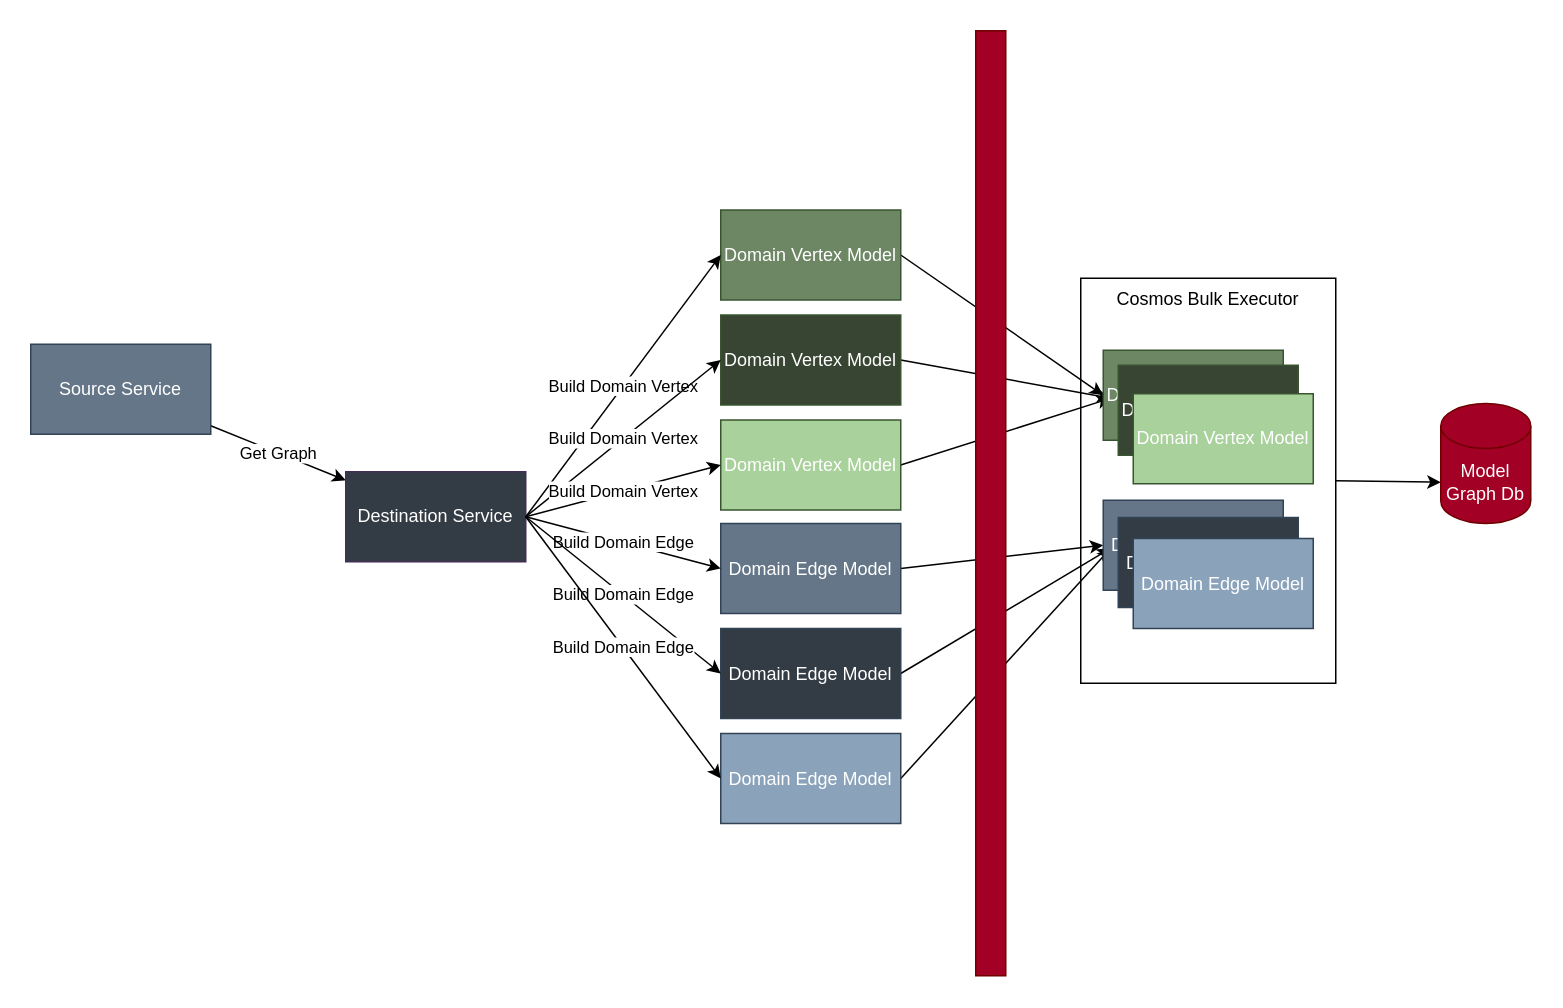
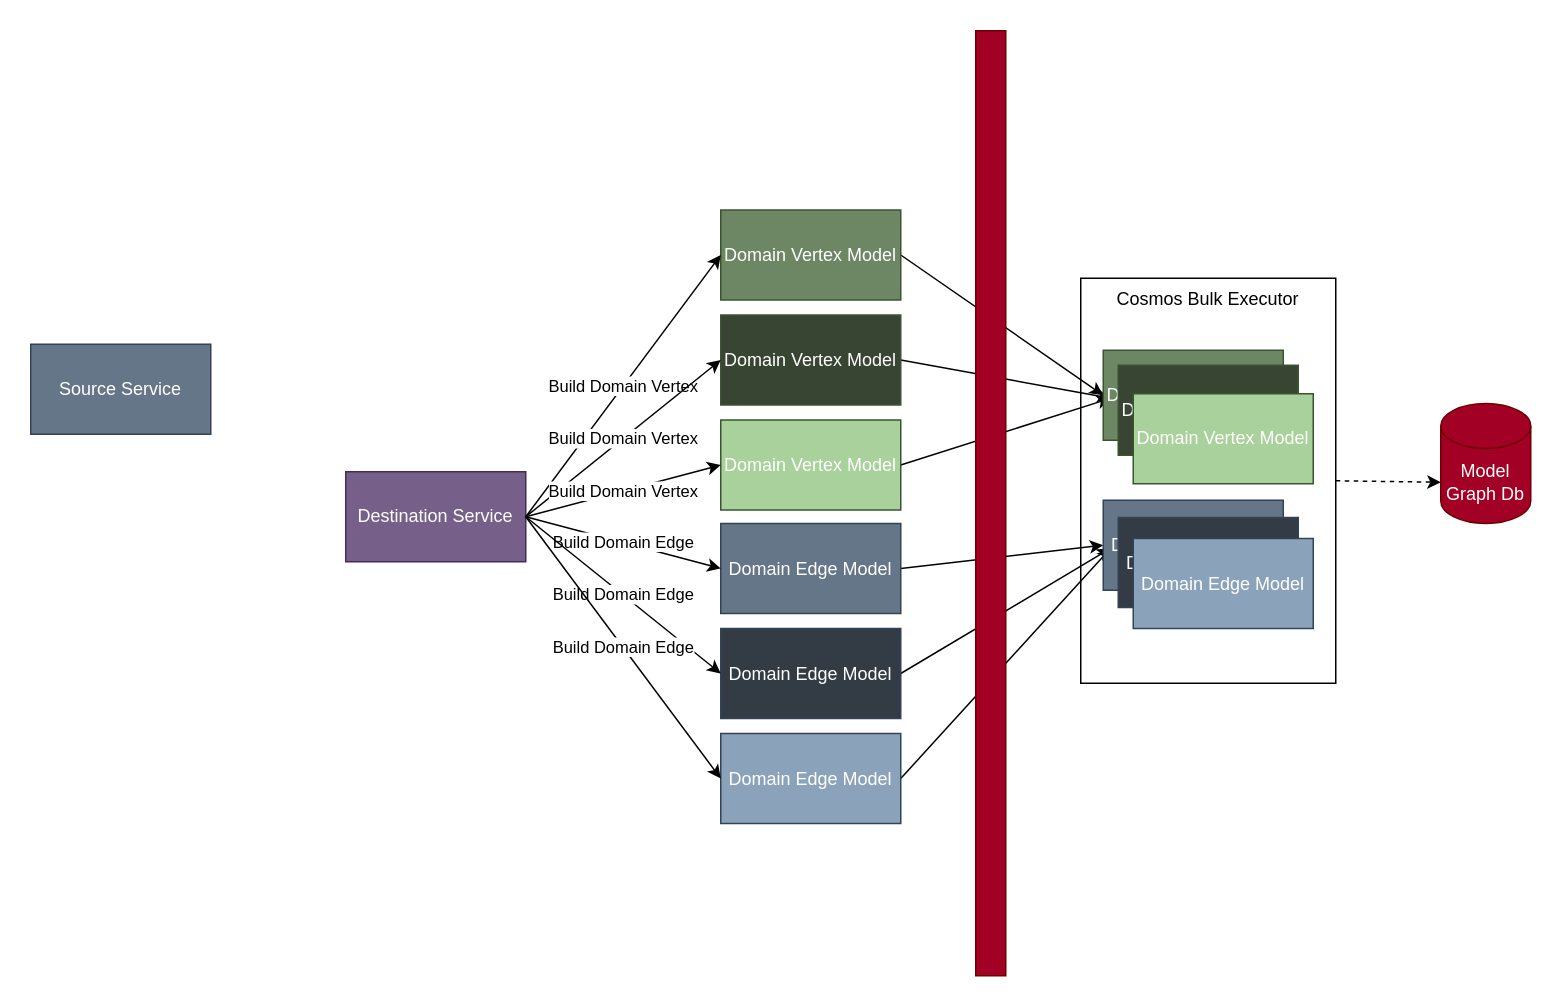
edge "Source Service" -> "Destination Service": removed, label "Get Graph"
edge "Cosmos Bulk Executor" -> "Model Graph Db": style solid -> dashed
node "Destination Service": fillcolor #333c45 -> #76608a
